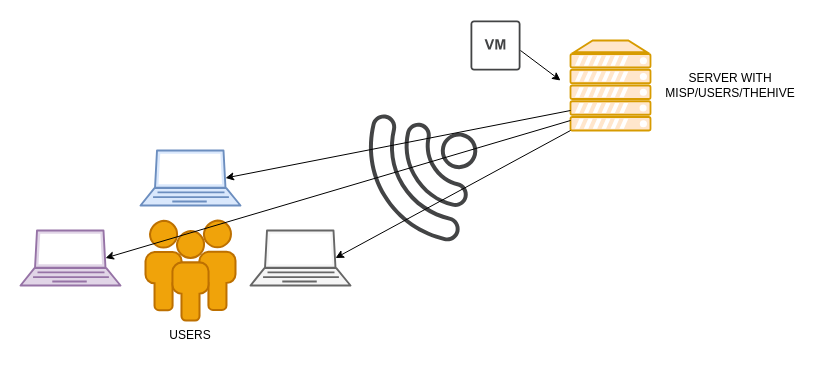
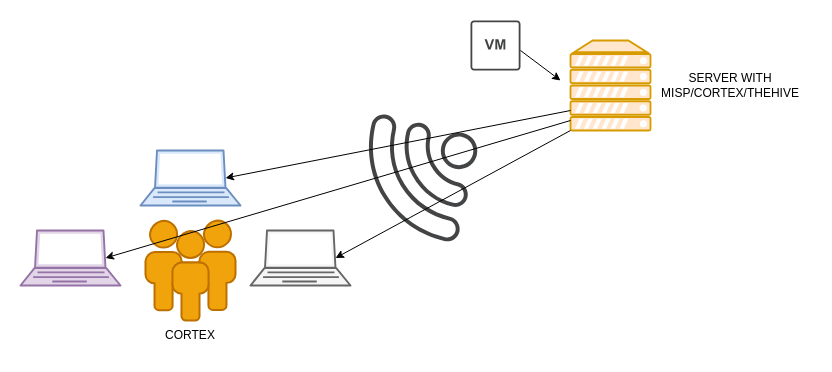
node "SERVER WITH MISP/USERS/THEHIVE": label "SERVER WITH MISP/USERS/THEHIVE" -> "SERVER WITH MISP/CORTEX/THEHIVE"
node "USERS": label "USERS" -> "CORTEX"
